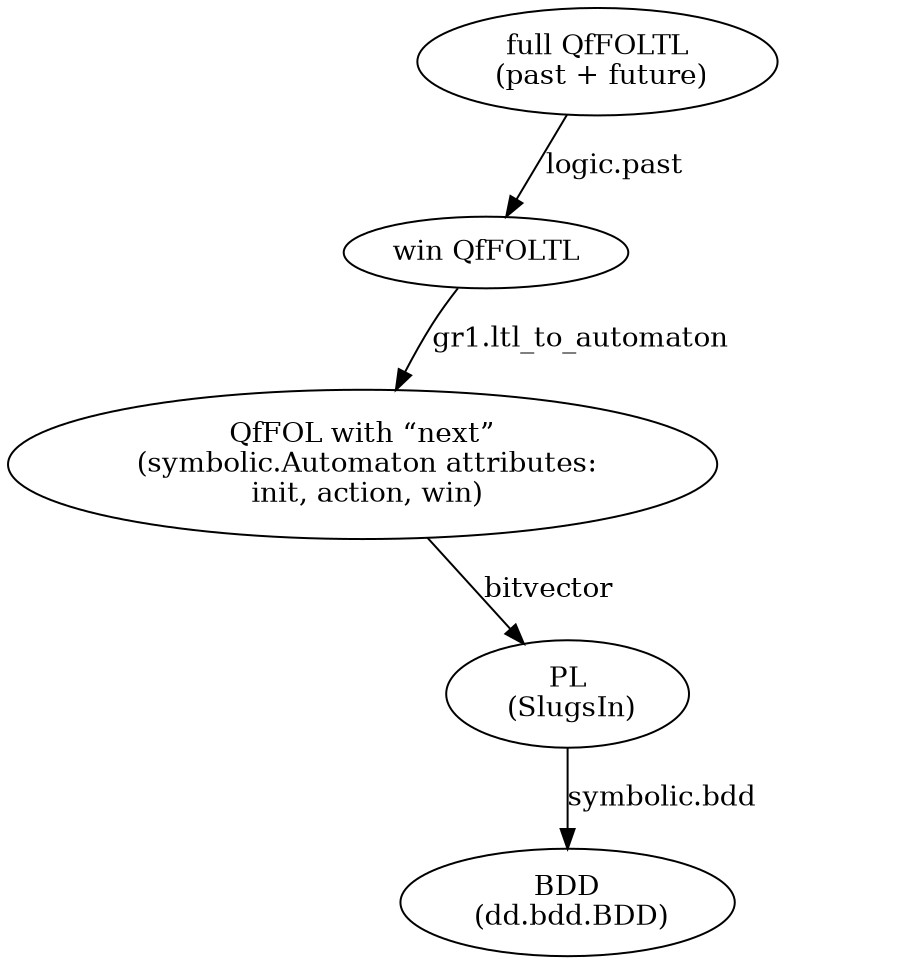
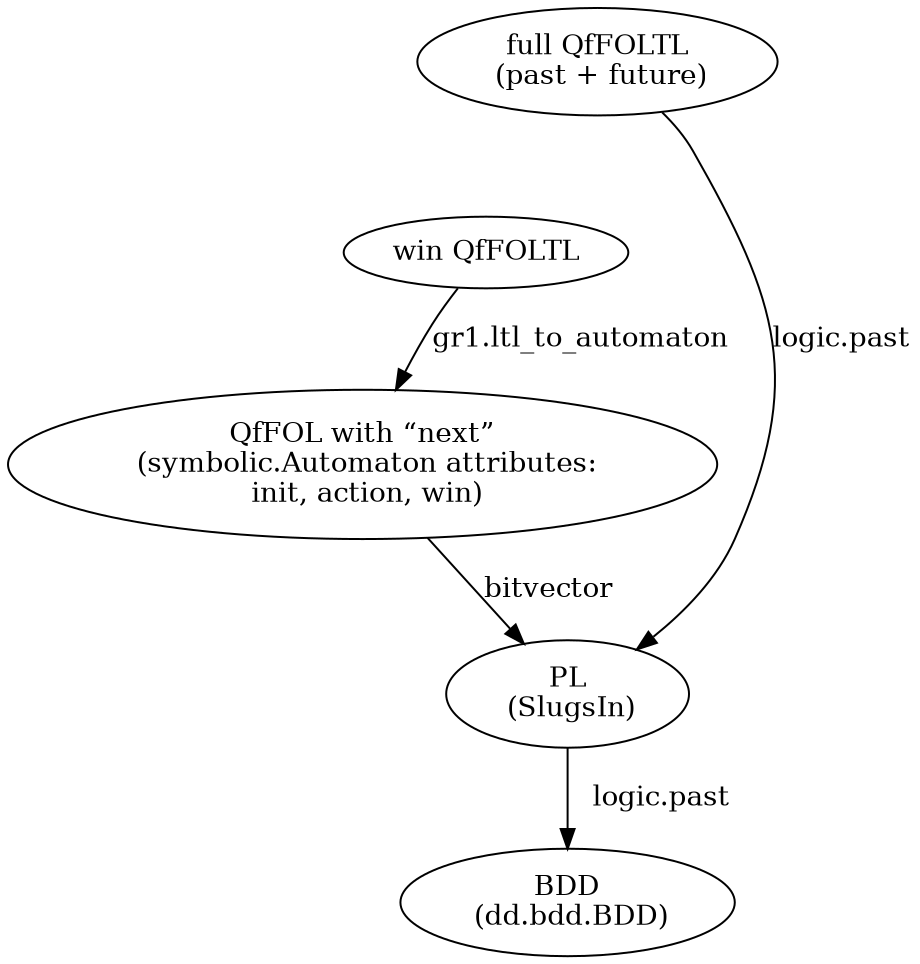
edge "full QfFOLTL (past + future)" -> "win QfFOLTL": now "full QfFOLTL (past + future)" -> "PL (SlugsIn)"
edge "PL (SlugsIn)" -> "BDD (dd.bdd.BDD)": label "symbolic.bdd" -> "logic.past"
